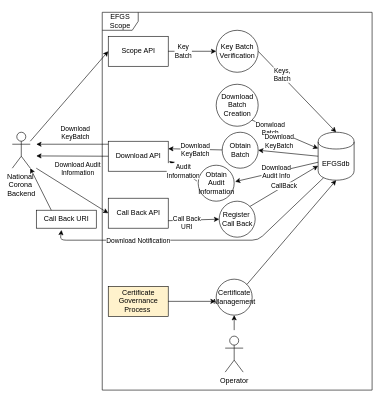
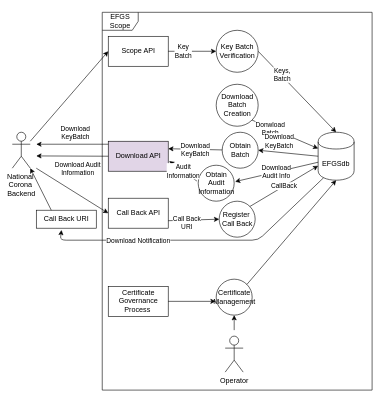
node "Download API": fillcolor #ffffff -> #e1d5e7
node "Certificate Governance Process": fillcolor #fff2cc -> #ffffff
